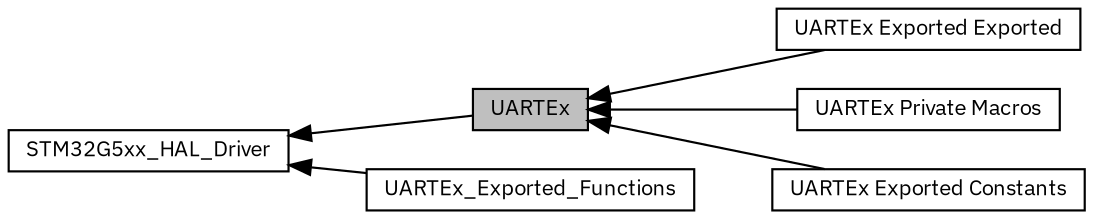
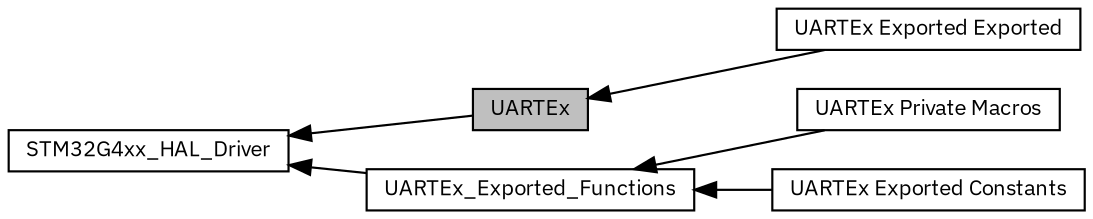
edge "UARTEx Private Macros" -> "UARTEx": now "UARTEx Private Macros" -> "UARTEx_Exported_Functions"
edge "UARTEx Exported Constants" -> "UARTEx": now "UARTEx Exported Constants" -> "UARTEx_Exported_Functions"
node "STM32G5xx_HAL_Driver": label "STM32G5xx_HAL_Driver" -> "STM32G4xx_HAL_Driver"
